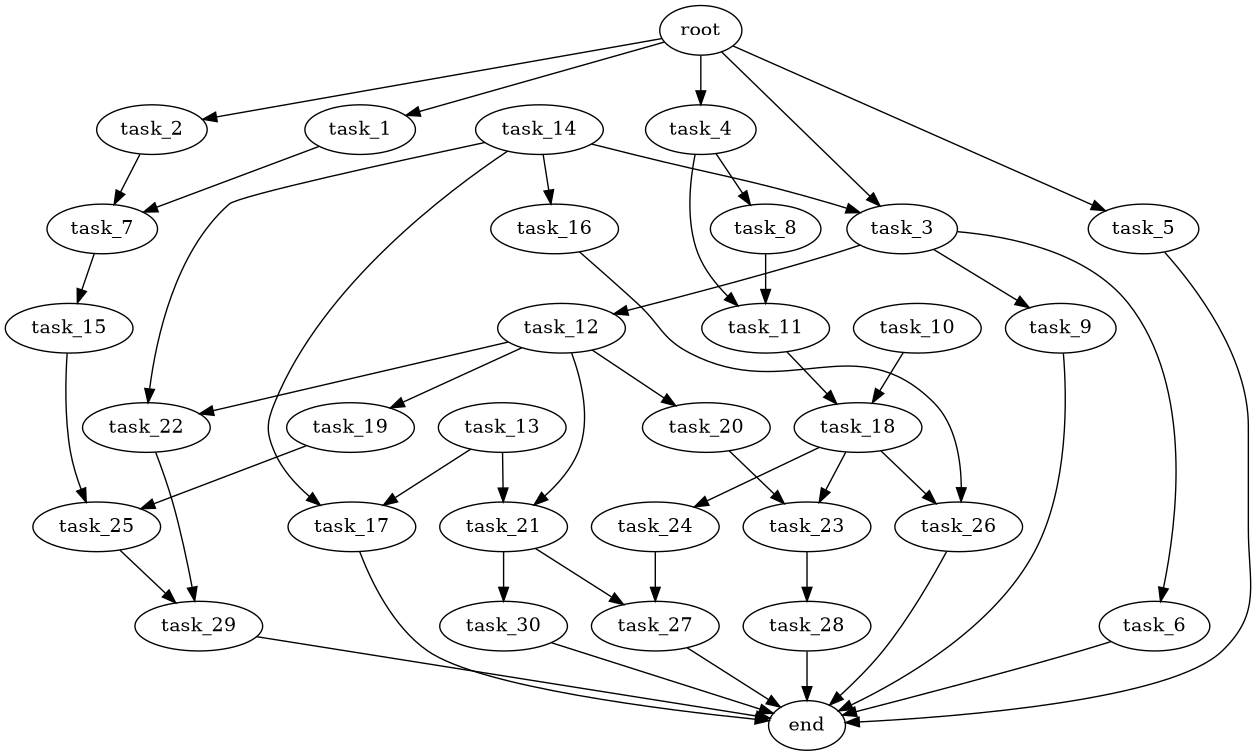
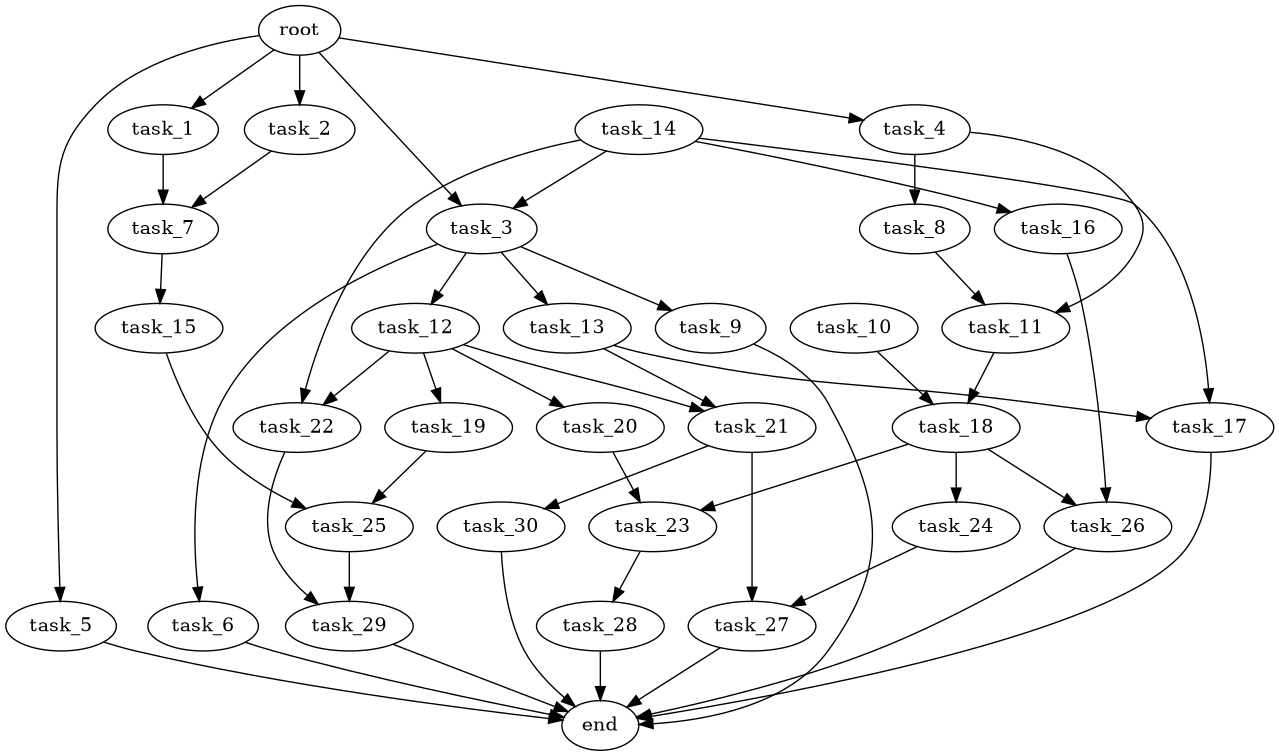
edge "task_3" -> "task_13": added
